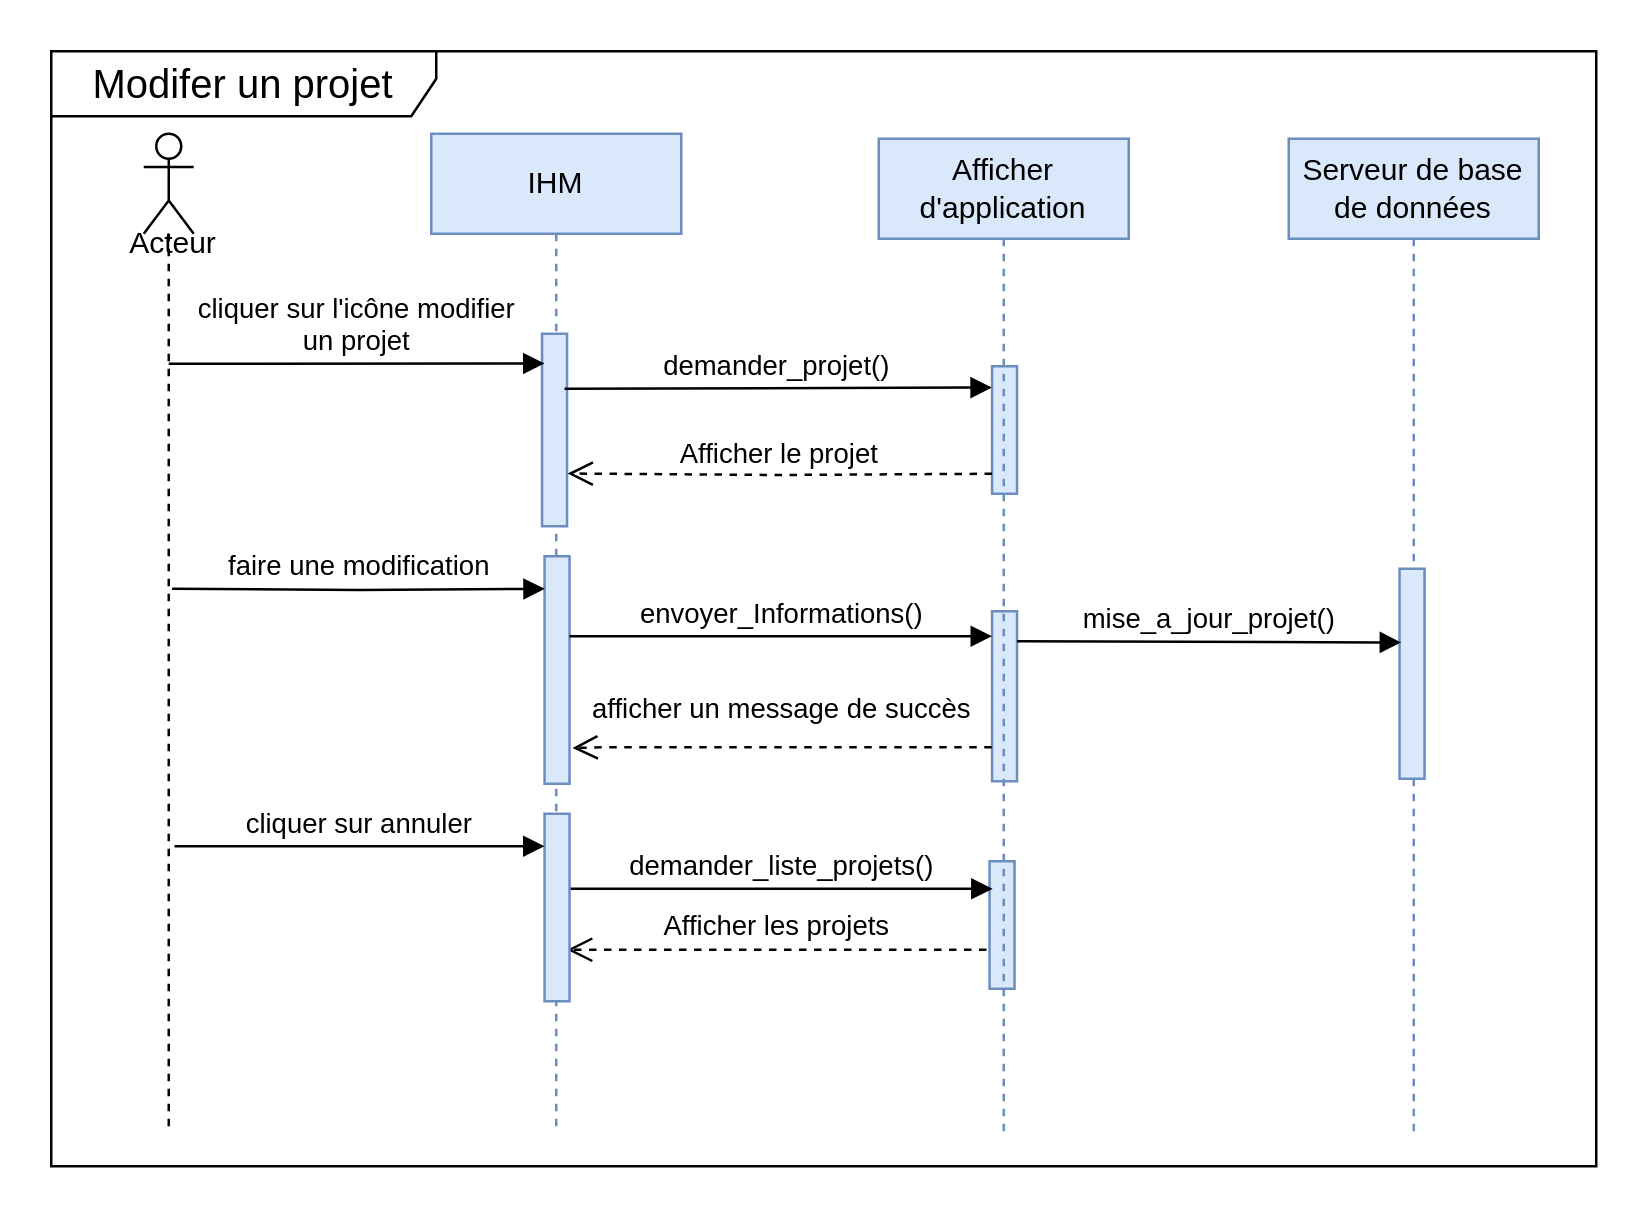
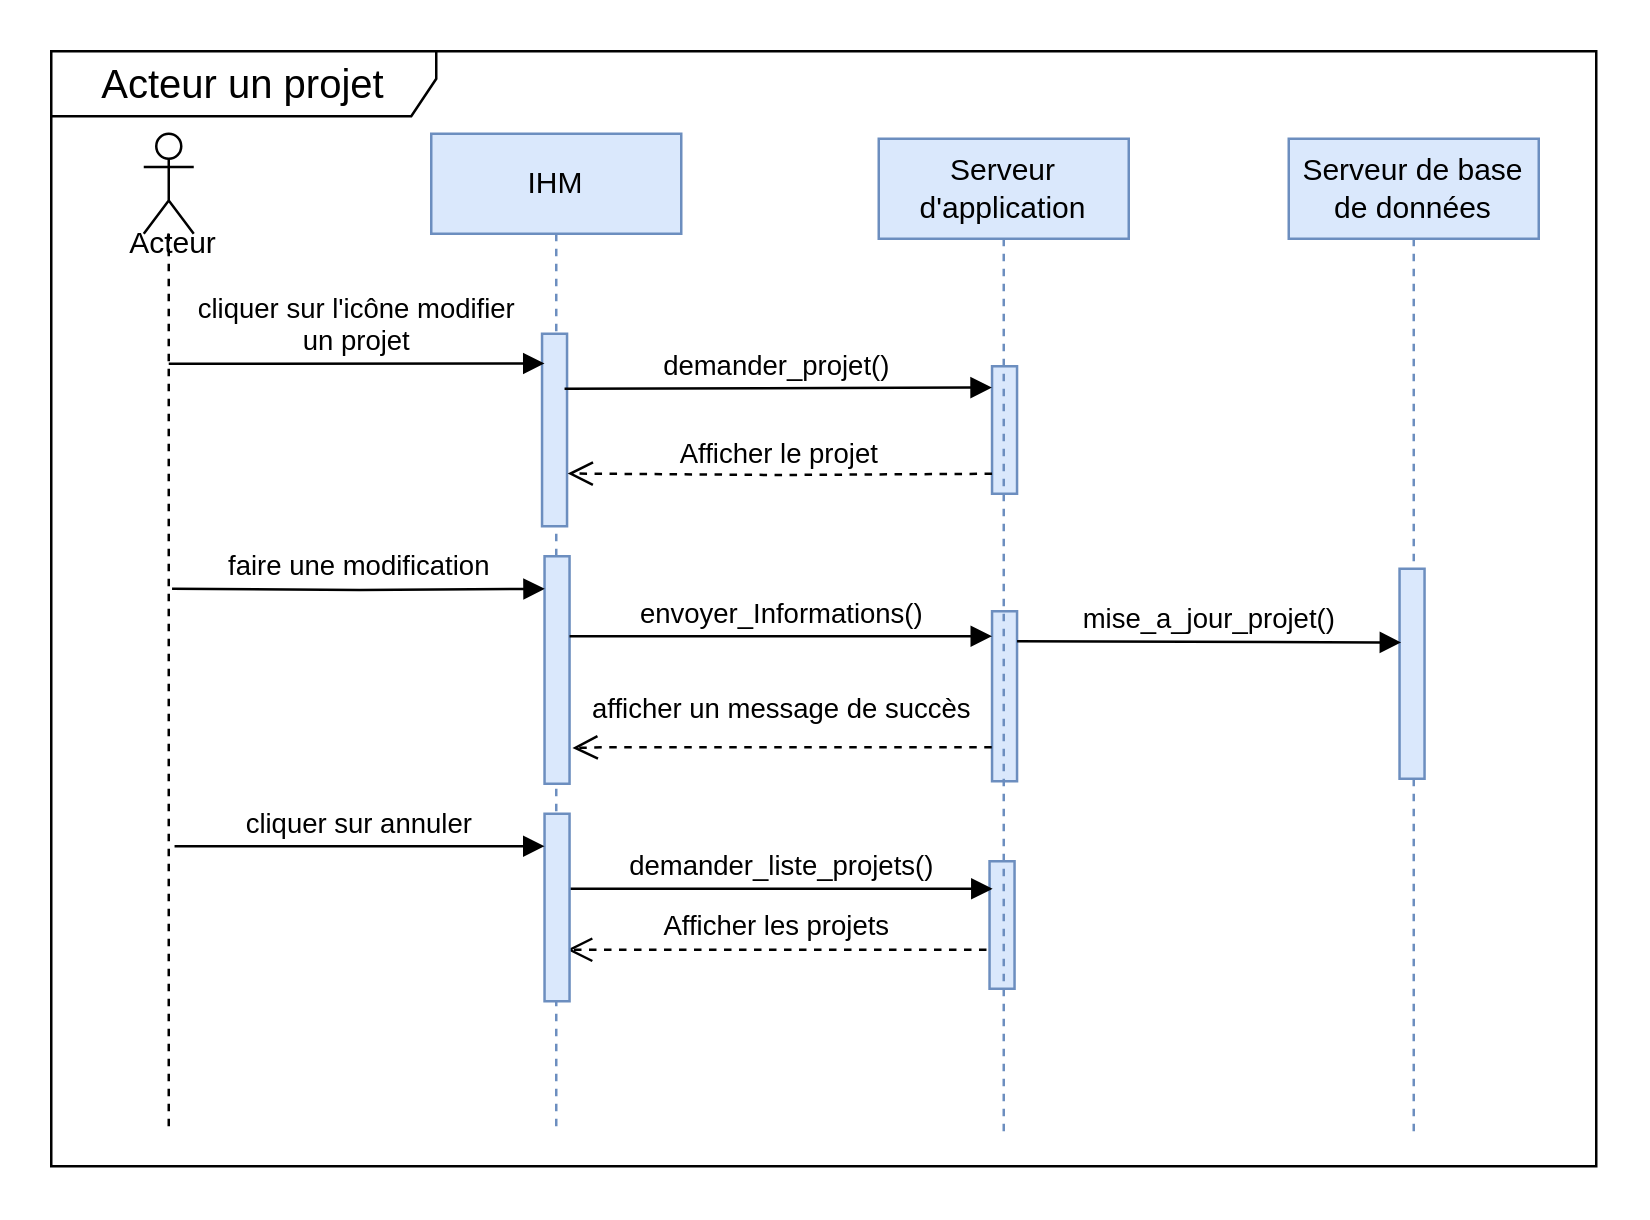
node "Modifer un projet": label "Modifer un projet" -> "Acteur un projet"
node "Afficher d'application": label "Afficher d'application" -> "Serveur d'application"
